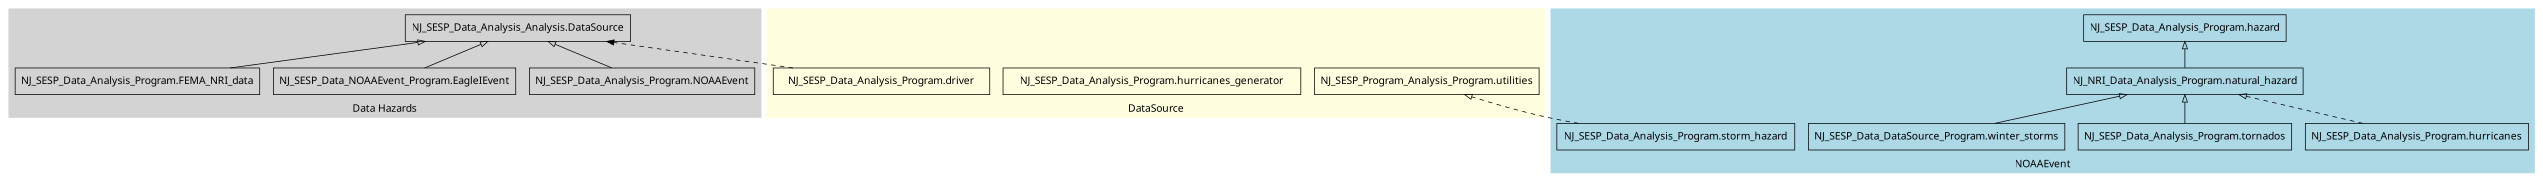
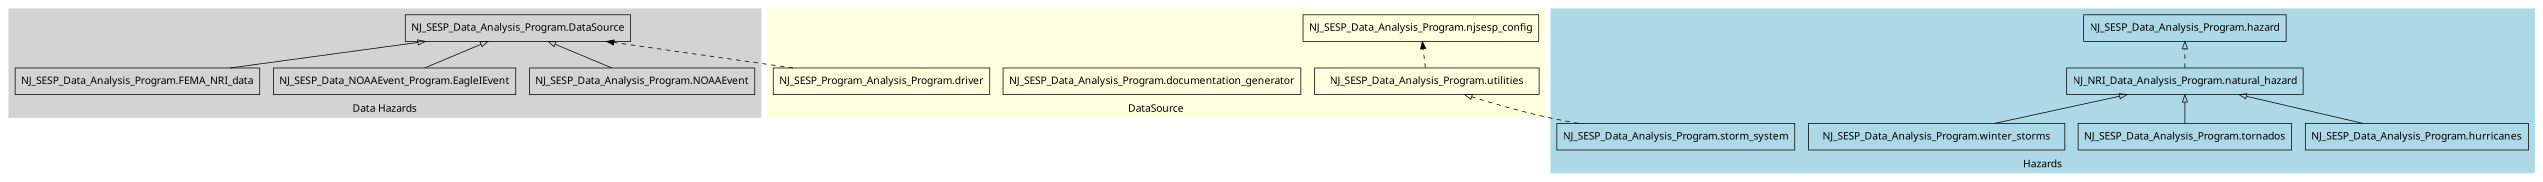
node "NJ_SESP_Data_Analysis_Analysis.DataSource": label "NJ_SESP_Data_Analysis_Analysis.DataSource" -> "NJ_SESP_Data_Analysis_Program.DataSource"
node "NJ_SESP_Data_Analysis_Program.njsesp_config": added
edge "NJ_NRI_Data_Analysis_Program.natural_hazard" -> "NJ_SESP_Data_Analysis_Program.hazard": style solid -> dashed
node "NJ_SESP_Data_Analysis_Program.driver": label "NJ_SESP_Data_Analysis_Program.driver" -> "NJ_SESP_Program_Analysis_Program.driver"
node "NJ_SESP_Data_Analysis_Program.hurricanes_generator": label "NJ_SESP_Data_Analysis_Program.hurricanes_generator" -> "NJ_SESP_Data_Analysis_Program.documentation_generator"
node "NJ_SESP_Program_Analysis_Program.utilities": label "NJ_SESP_Program_Analysis_Program.utilities" -> "NJ_SESP_Data_Analysis_Program.utilities"
edge "NJ_SESP_Data_Analysis_Program.hurricanes" -> "NJ_NRI_Data_Analysis_Program.natural_hazard": style dashed -> solid
node "NJ_SESP_Data_Analysis_Program.storm_hazard": label "NJ_SESP_Data_Analysis_Program.storm_hazard" -> "NJ_SESP_Data_Analysis_Program.storm_system"
node "NJ_SESP_Data_DataSource_Program.winter_storms": label "NJ_SESP_Data_DataSource_Program.winter_storms" -> "NJ_SESP_Data_Analysis_Program.winter_storms"
cluster "NOAAEvent": label "NOAAEvent" -> "Hazards"
